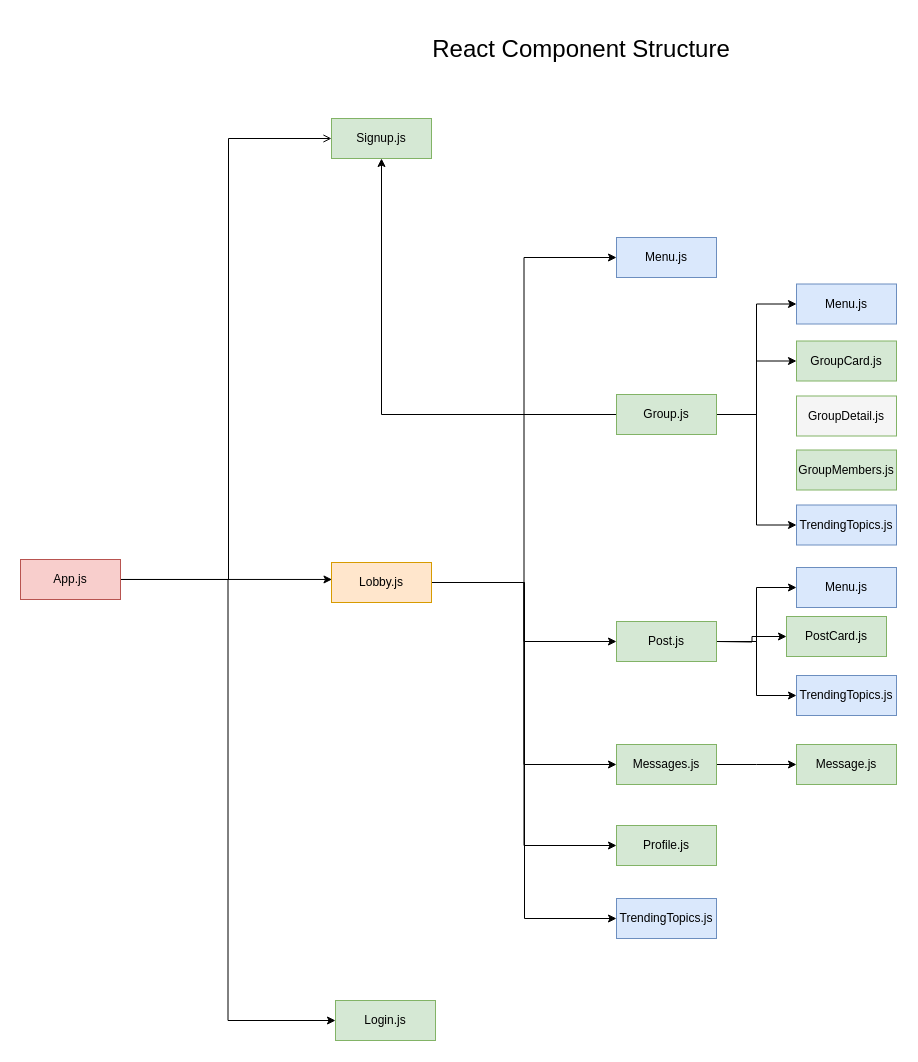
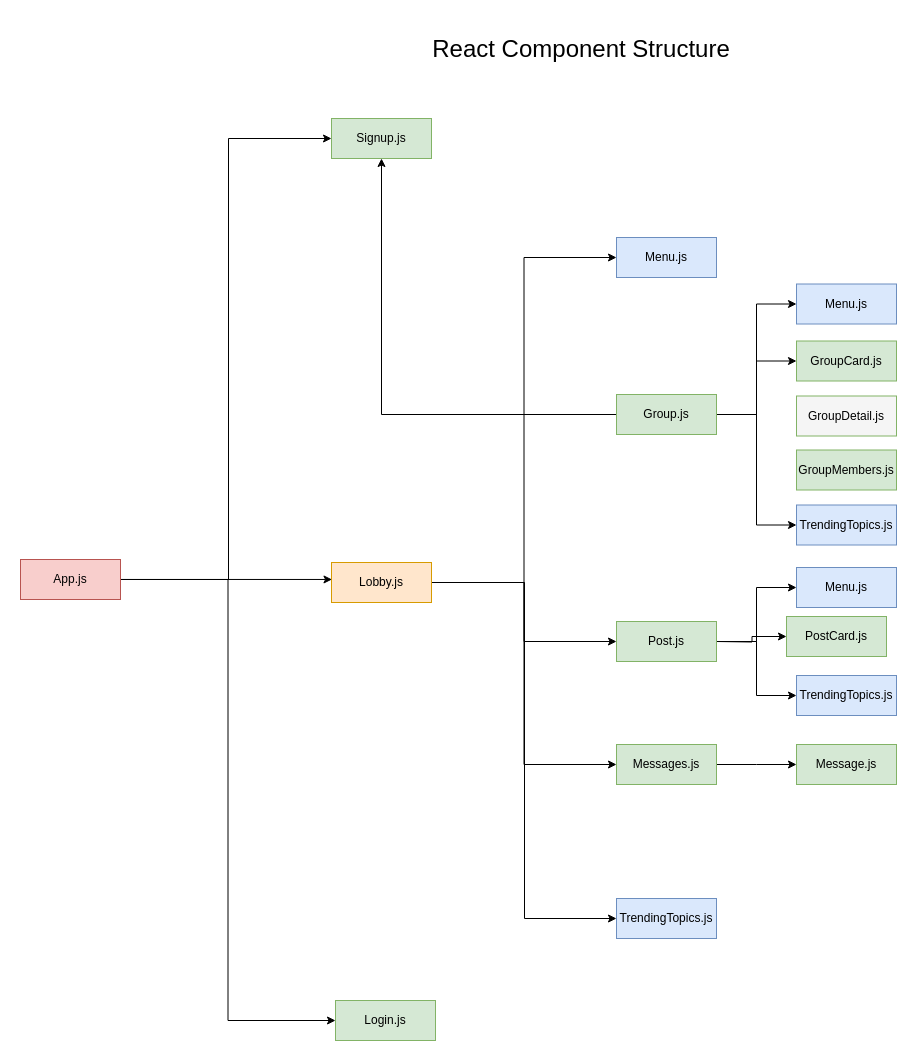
edge "App.js" -> "Signup.js": arrowhead open -> classic
edge "Lobby.js" -> "Profile.js": removed
node "Profile.js": removed
